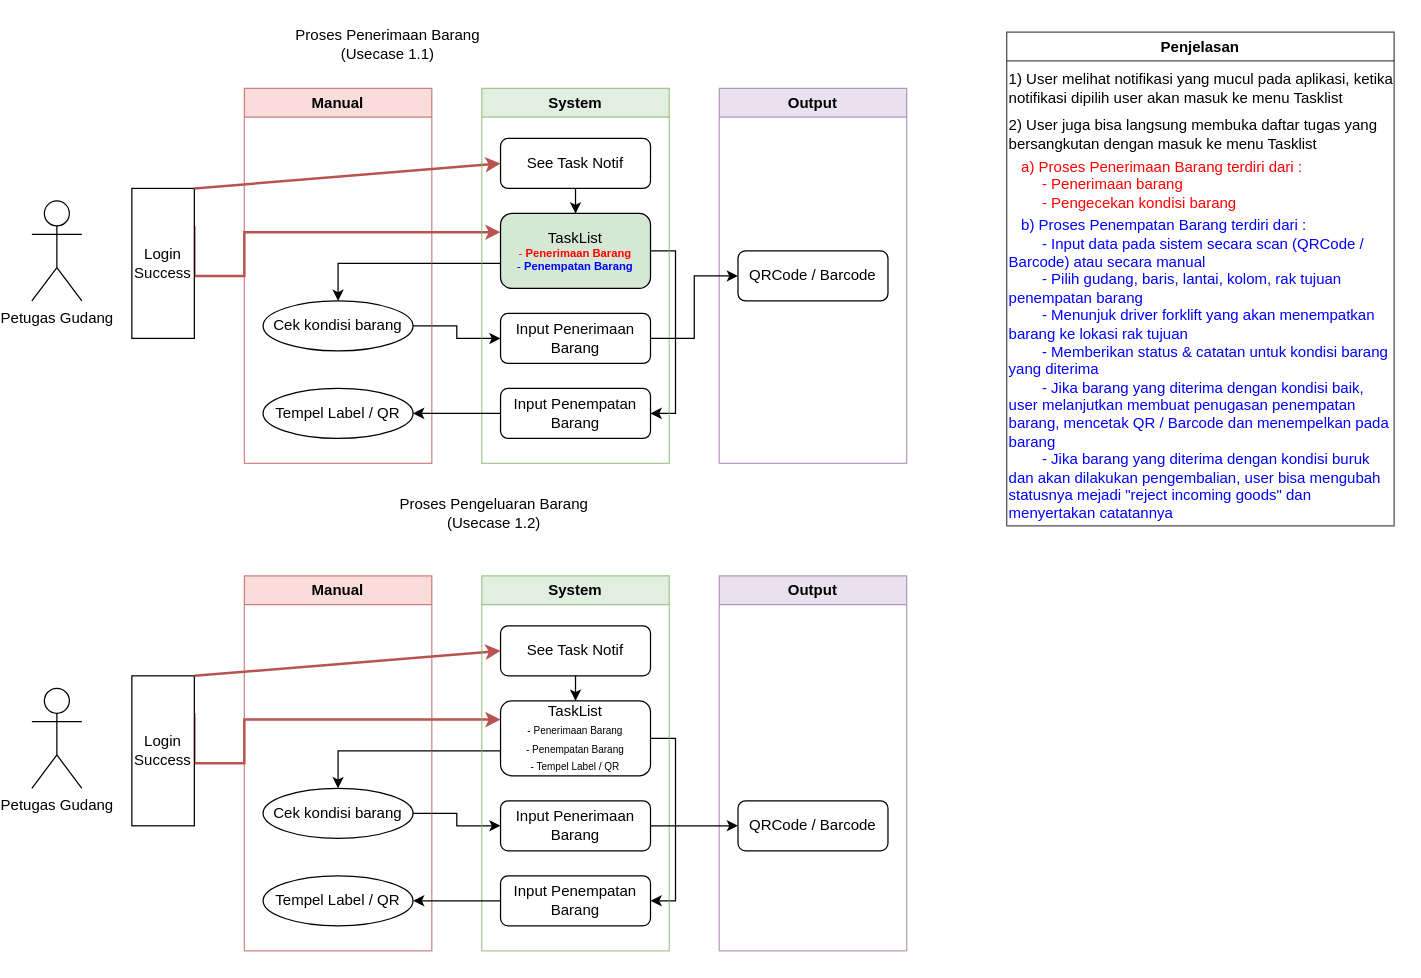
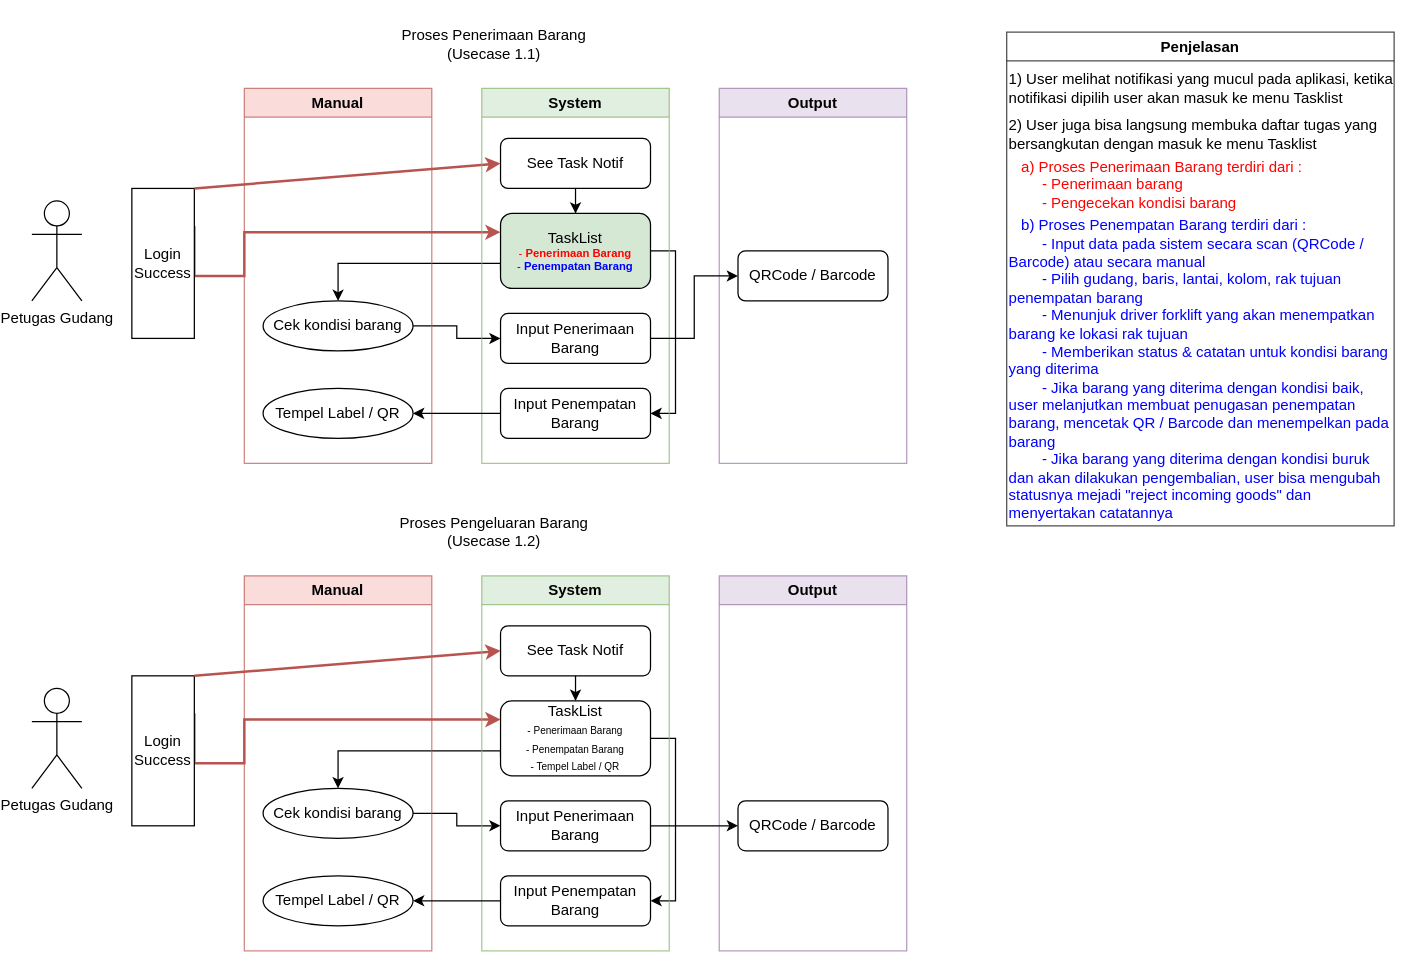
node "Proses Penerimaan Barang (Usecase 1.1)": moved (388, 44) -> (494, 44)
node "Proses Pengeluaran Barang (Usecase 1.2)": moved (494, 513) -> (494, 532)
